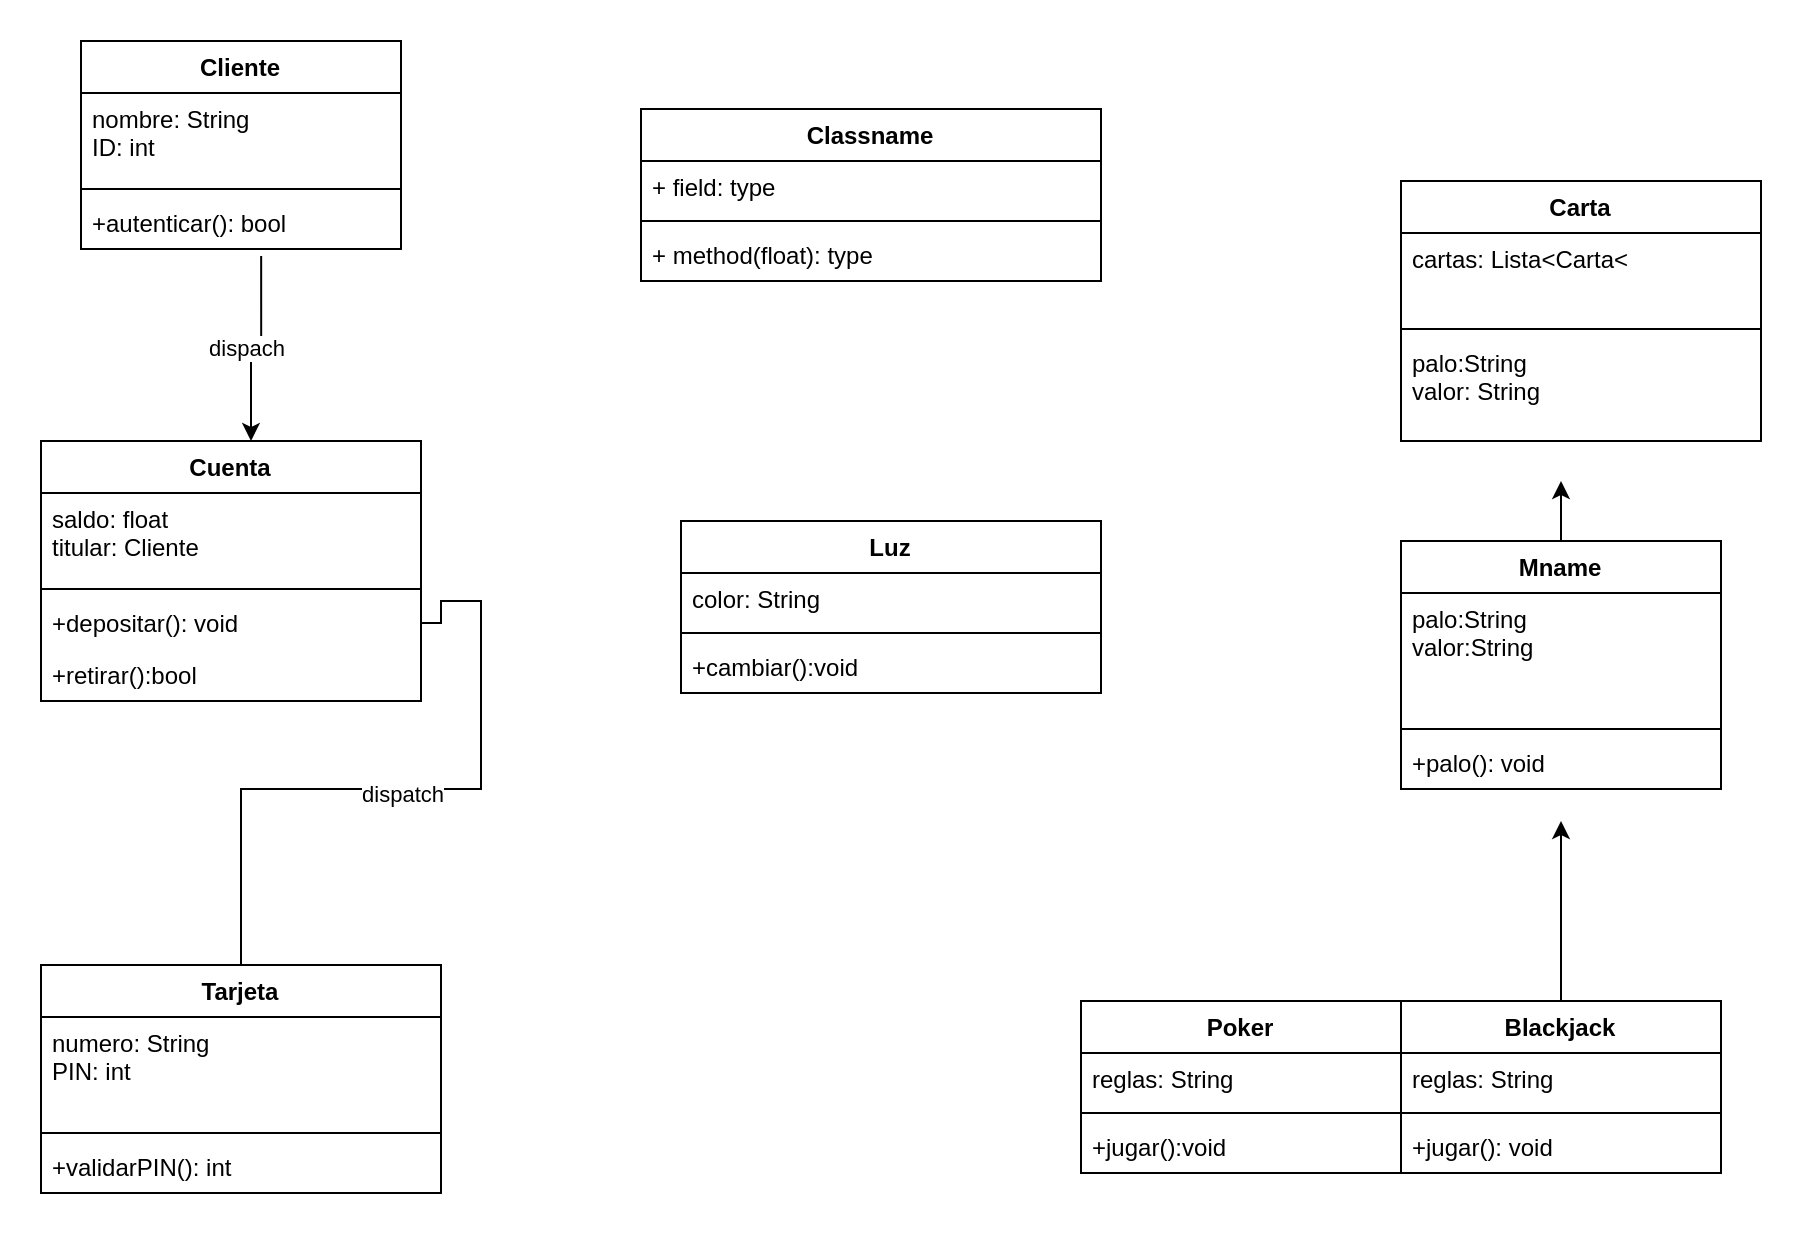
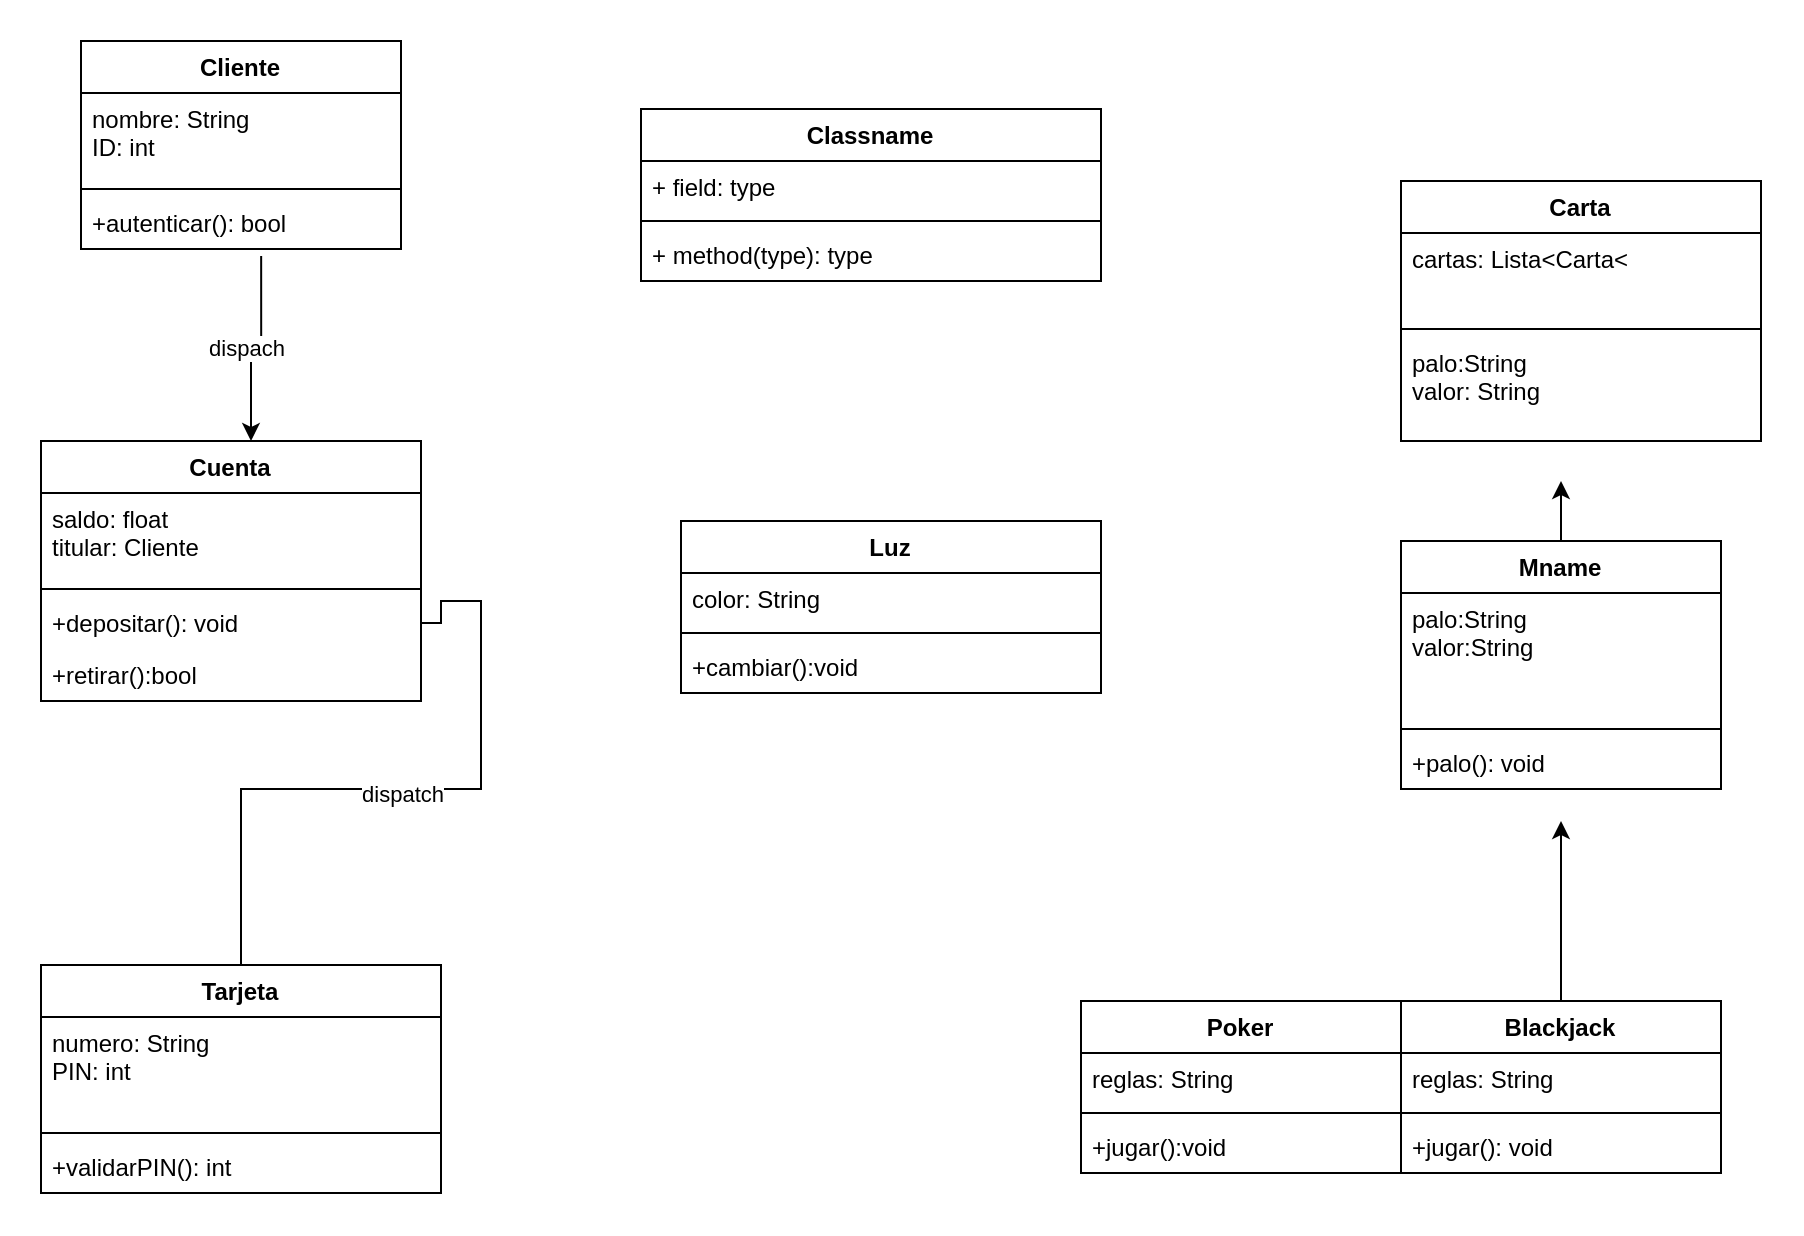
node "+ method(float): type": label "+ method(float): type" -> "+ method(type): type"
